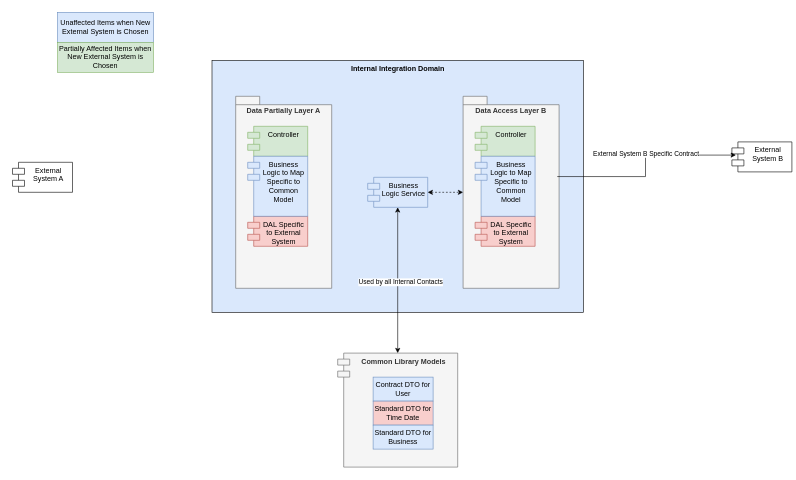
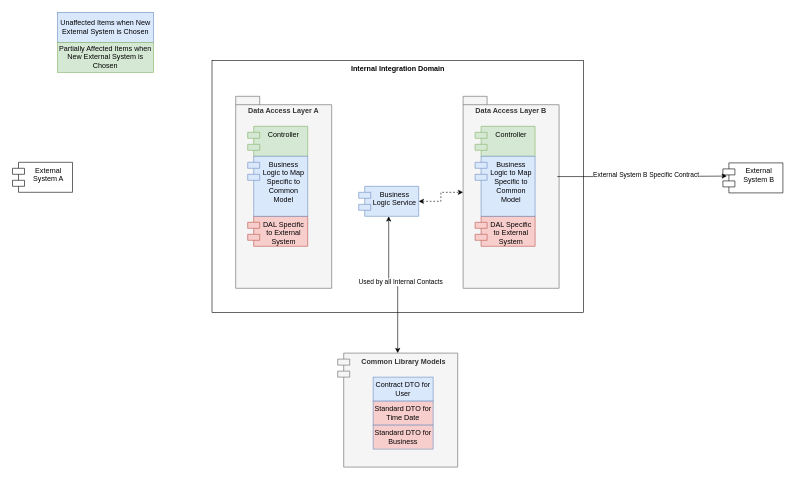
node "Internal Integration Domain": fillcolor #dae8fc -> #ffffff
node "Data Partially Layer A": label "Data Partially Layer A" -> "Data Access Layer A"
node "External System B": moved (762, 157) -> (753, 178)
node "Business Logic Service": moved (398, 192) -> (389, 201)
node "Standard DTO for Business": fillcolor #dae8fc -> #f8cecc
